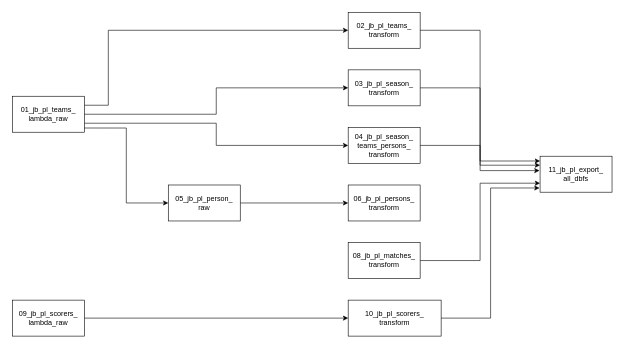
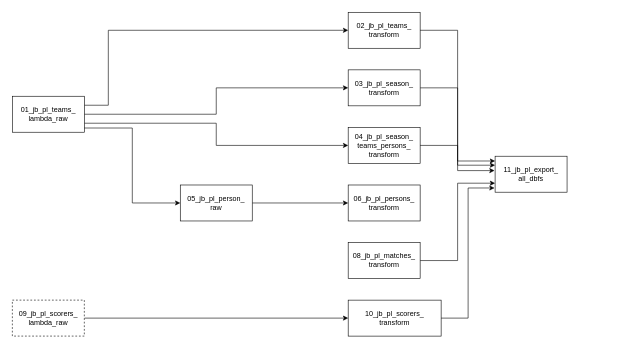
node "11_jb_pl_export_ all_dbfs": moved (576, 174) -> (531, 174)
node "05_jb_pl_person_ raw": moved (204, 203) -> (216, 203)
node "09_jb_pl_scorers_ lambda_raw": style solid -> dashed
